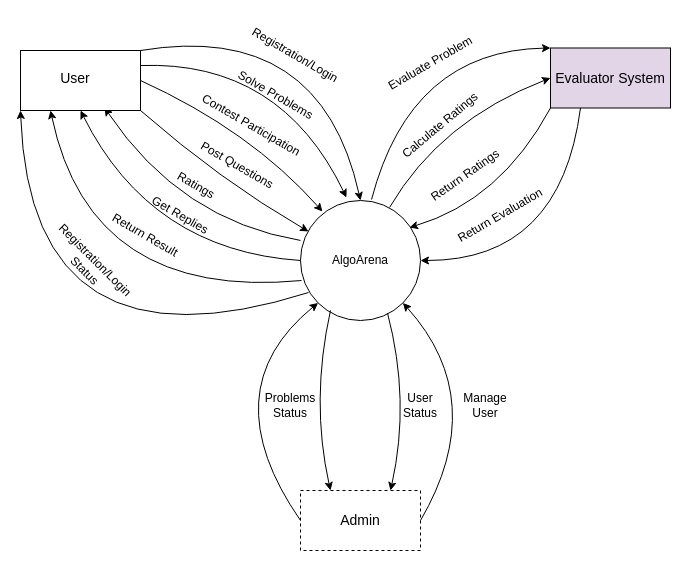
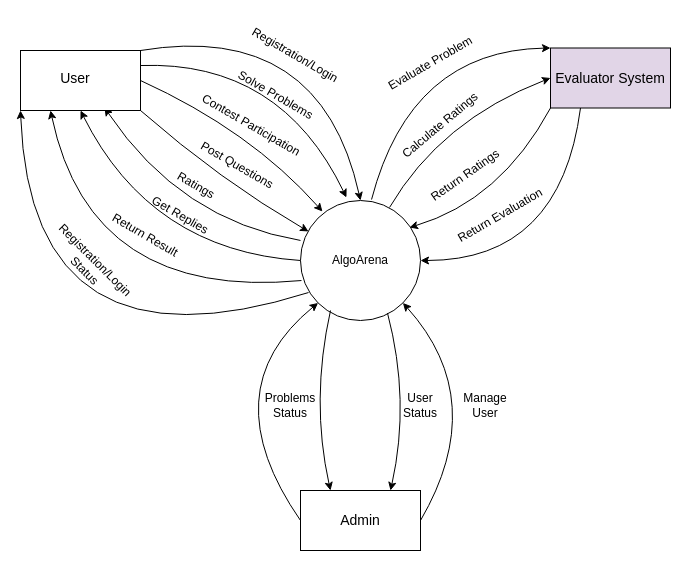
node "Admin": style dashed -> solid
